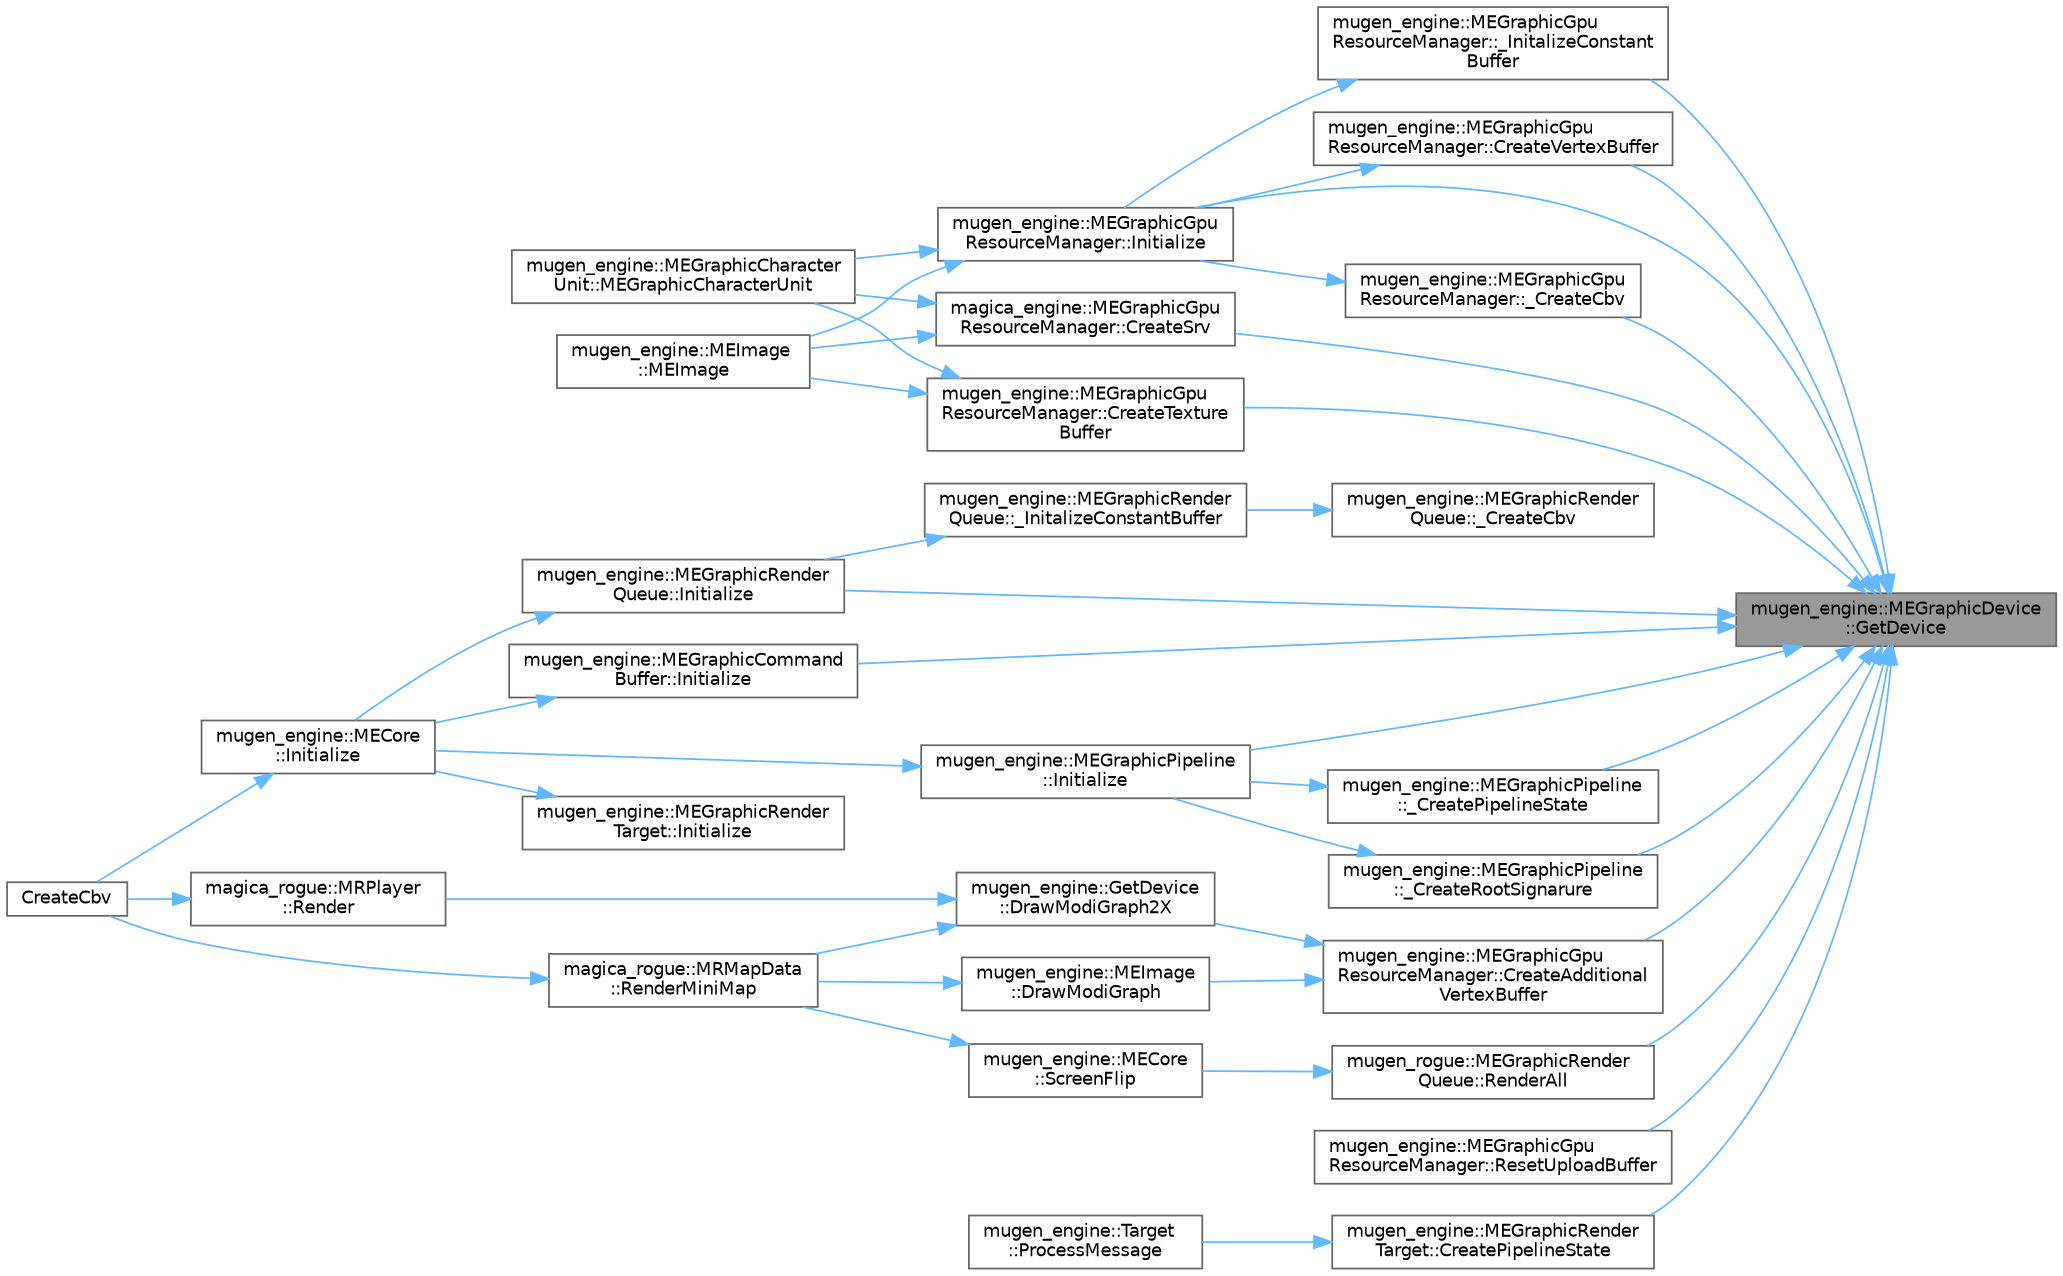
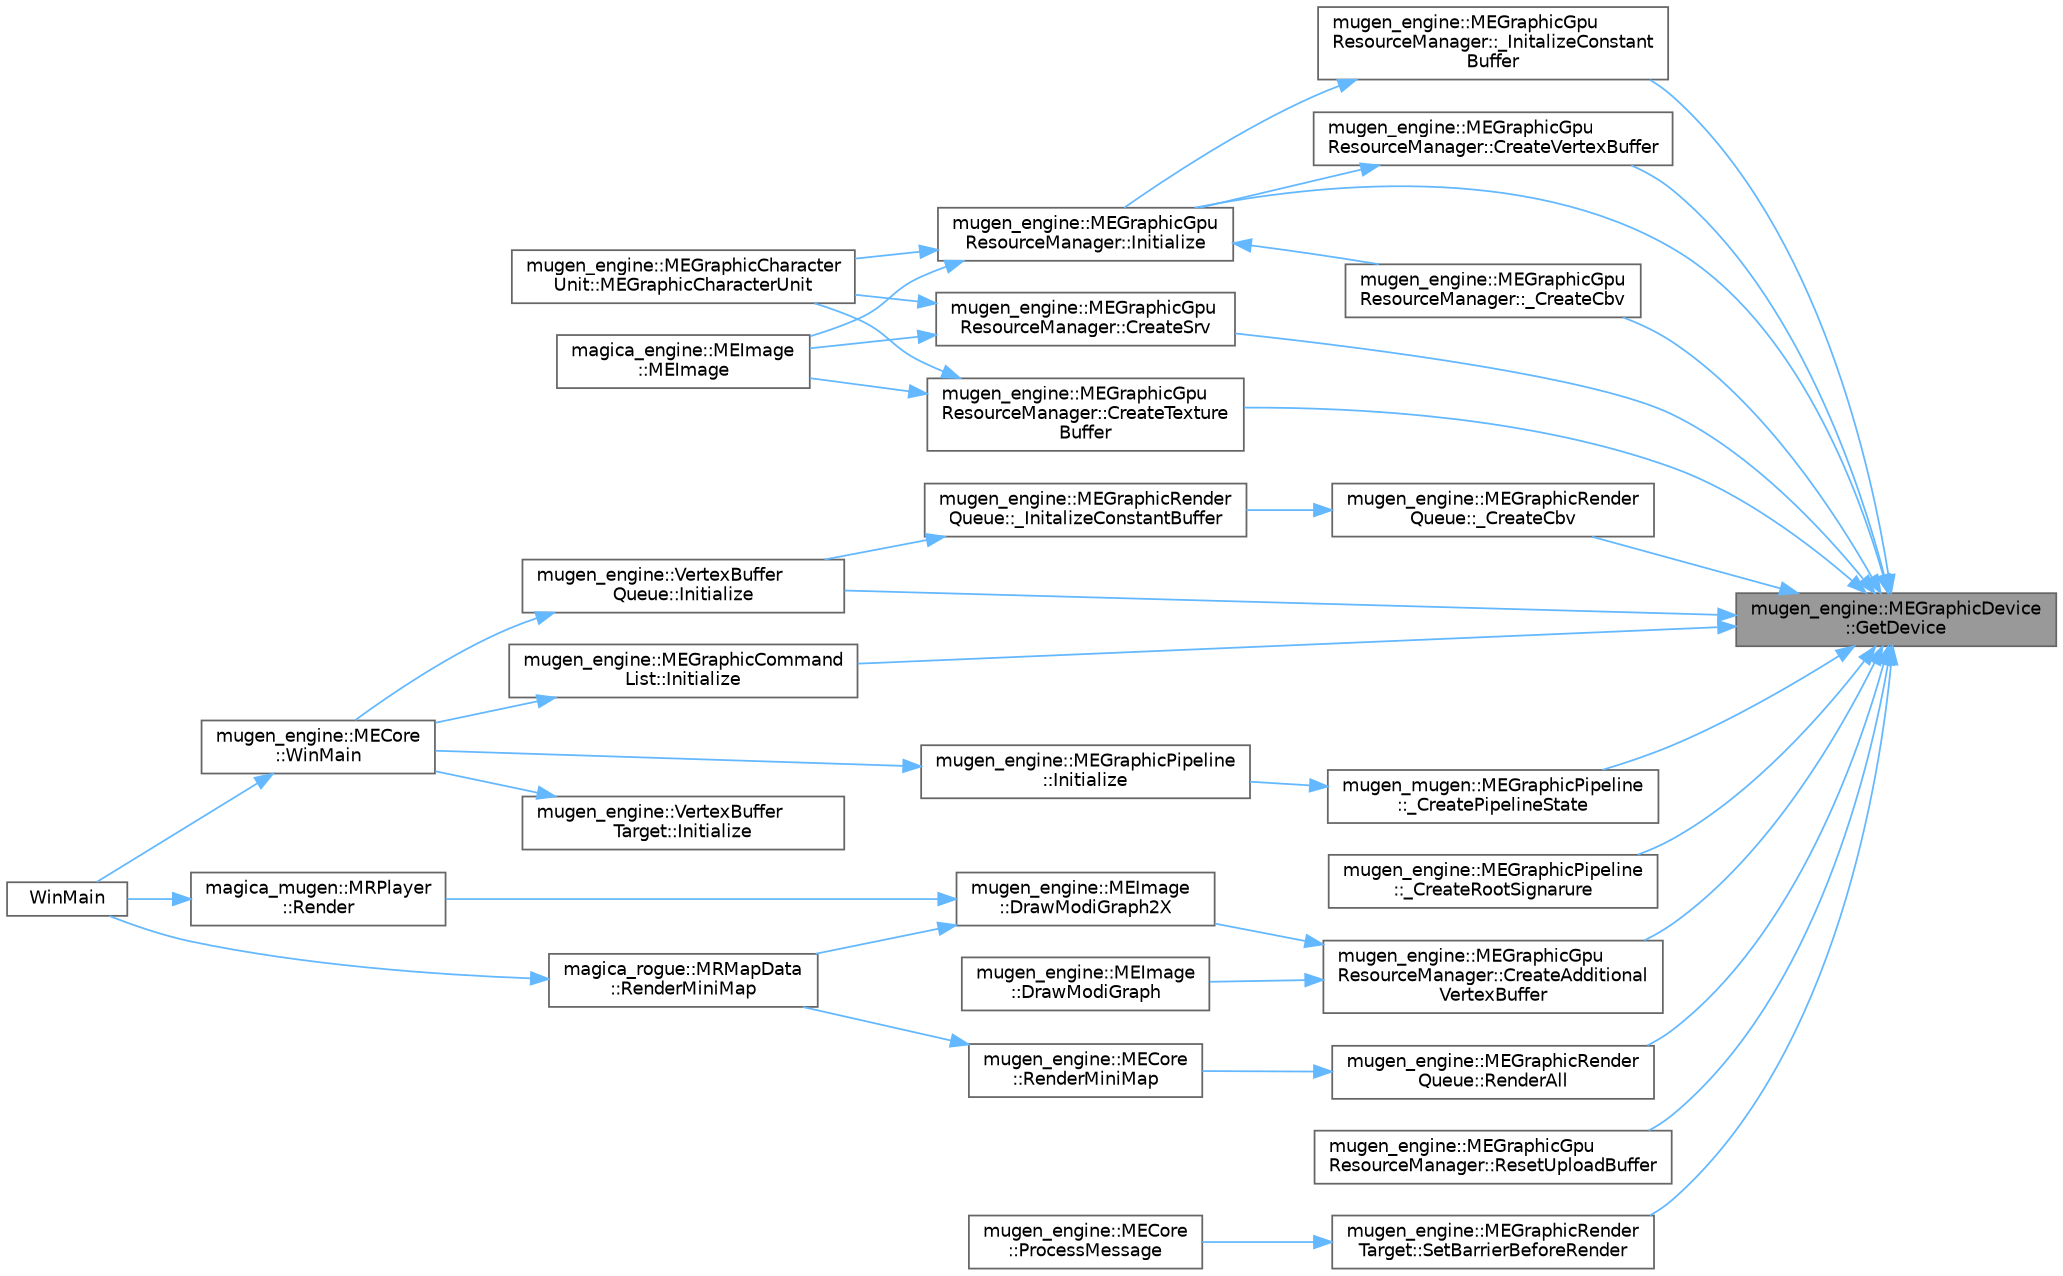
edge "mugen_engine::MEGraphicGpu ResourceManager::Initialize" -> "mugen_engine::MEGraphicGpu ResourceManager::_CreateCbv": reversed
node "magica_engine::MEGraphicGpu ResourceManager::CreateSrv": label "magica_engine::MEGraphicGpu ResourceManager::CreateSrv" -> "mugen_engine::MEGraphicGpu ResourceManager::CreateSrv"
node "mugen_engine::MEImage ::MEImage": label "mugen_engine::MEImage ::MEImage" -> "magica_engine::MEImage ::MEImage"
node "mugen_engine::MEGraphicRender Queue::Initialize": label "mugen_engine::MEGraphicRender Queue::Initialize" -> "mugen_engine::VertexBuffer Queue::Initialize"
node "mugen_engine::MEGraphicCommand Buffer::Initialize": label "mugen_engine::MEGraphicCommand Buffer::Initialize" -> "mugen_engine::MEGraphicCommand List::Initialize"
edge "mugen_engine::MEGraphicPipeline ::Initialize" -> "mugen_engine::MEGraphicDevice ::GetDevice": now "mugen_engine::MEGraphicRender Queue::_CreateCbv" -> "mugen_engine::MEGraphicDevice ::GetDevice"
node "mugen_engine::MECore ::Initialize": label "mugen_engine::MECore ::Initialize" -> "mugen_engine::MECore ::WinMain"
node "mugen_engine::MEGraphicPipeline ::_CreatePipelineState": label "mugen_engine::MEGraphicPipeline ::_CreatePipelineState" -> "mugen_mugen::MEGraphicPipeline ::_CreatePipelineState"
node "mugen_engine::MEGraphicRender Target::Initialize": label "mugen_engine::MEGraphicRender Target::Initialize" -> "mugen_engine::VertexBuffer Target::Initialize"
edge "mugen_engine::MEGraphicPipeline ::Initialize" -> "mugen_engine::MEGraphicPipeline ::_CreateRootSignarure": removed
node "CreateCbv": label "CreateCbv" -> "WinMain"
node "magica_rogue::MRPlayer ::Render": label "magica_rogue::MRPlayer ::Render" -> "magica_mugen::MRPlayer ::Render"
node "mugen_engine::GetDevice ::DrawModiGraph2X": label "mugen_engine::GetDevice ::DrawModiGraph2X" -> "mugen_engine::MEImage ::DrawModiGraph2X"
edge "magica_rogue::MRMapData ::RenderMiniMap" -> "mugen_engine::MEImage ::DrawModiGraph": removed
node "mugen_engine::MECore ::ScreenFlip": label "mugen_engine::MECore ::ScreenFlip" -> "mugen_engine::MECore ::RenderMiniMap"
node "mugen_rogue::MEGraphicRender Queue::RenderAll": label "mugen_rogue::MEGraphicRender Queue::RenderAll" -> "mugen_engine::MEGraphicRender Queue::RenderAll"
node "mugen_engine::Target ::ProcessMessage": label "mugen_engine::Target ::ProcessMessage" -> "mugen_engine::MECore ::ProcessMessage"
node "mugen_engine::MEGraphicRender Target::CreatePipelineState": label "mugen_engine::MEGraphicRender Target::CreatePipelineState" -> "mugen_engine::MEGraphicRender Target::SetBarrierBeforeRender"
